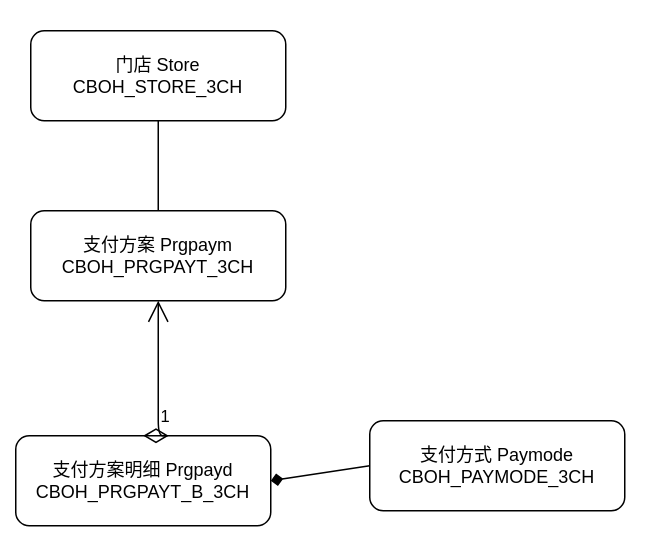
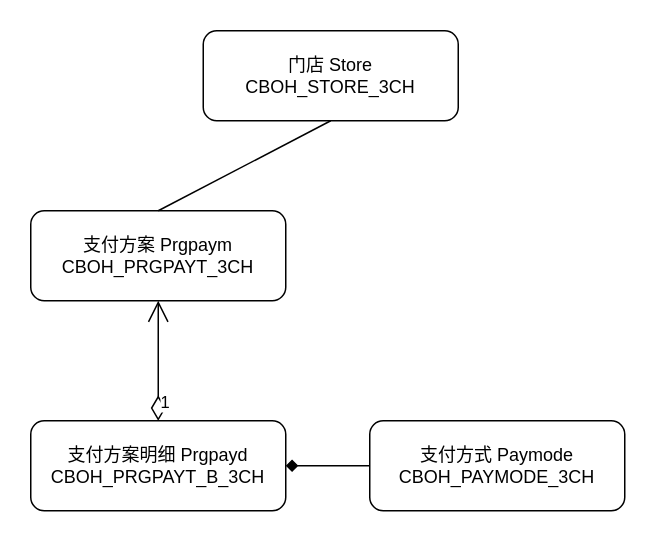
node "门店 Store CBOH_STORE_3CH": moved (158, 76) -> (331, 76)
node "支付方案明细 Prgpayd CBOH_PRGPAYT_B_3CH": moved (143, 481) -> (158, 466)
